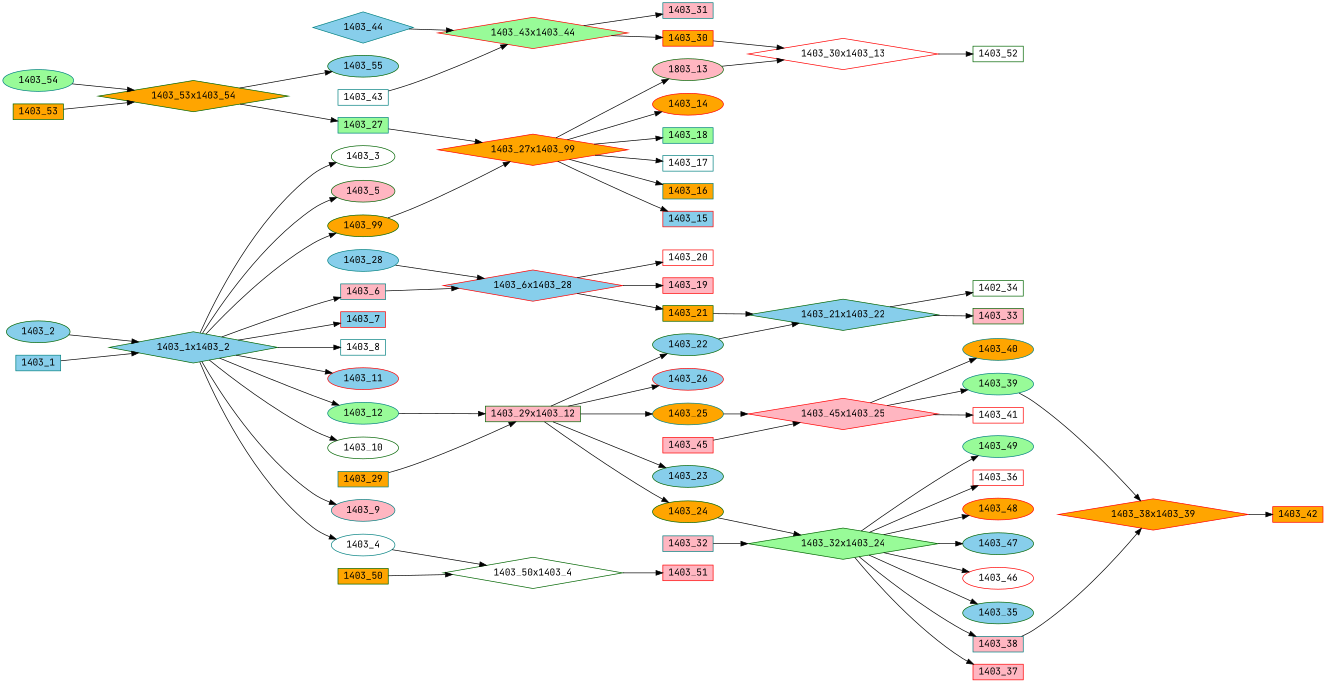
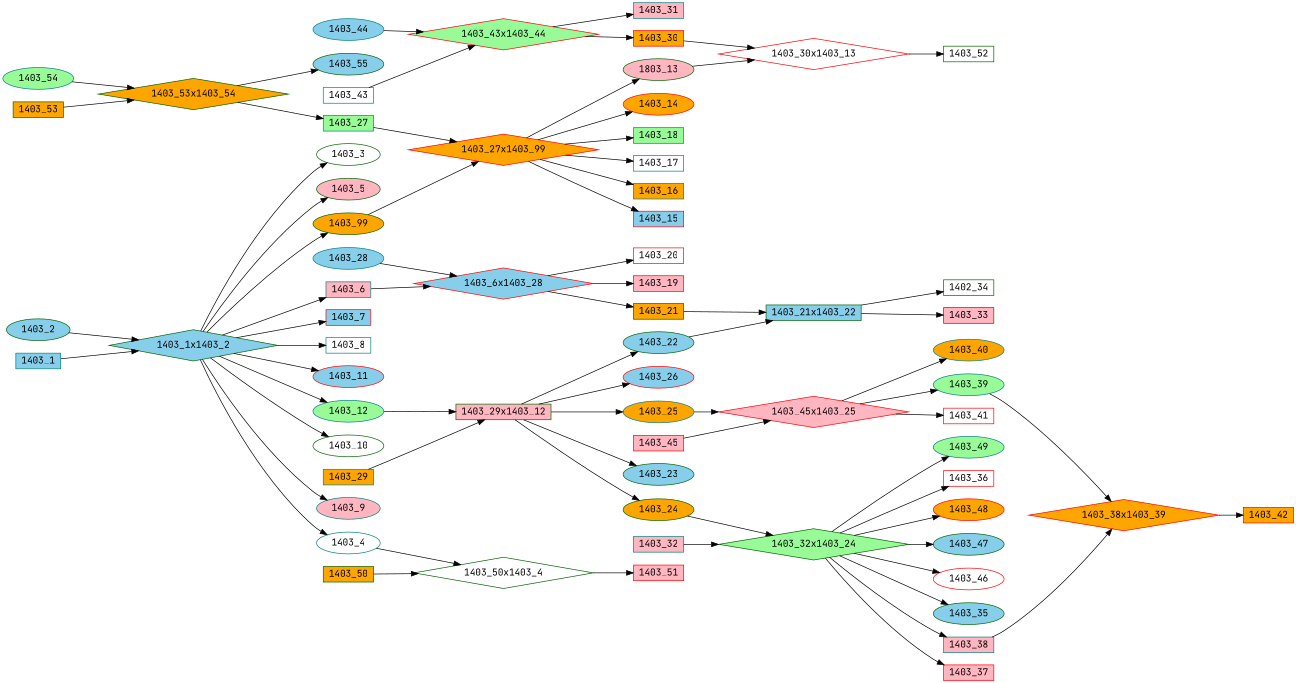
node "1403_44": shape diamond -> ellipse
node "1403_21x1403_22": shape diamond -> box
